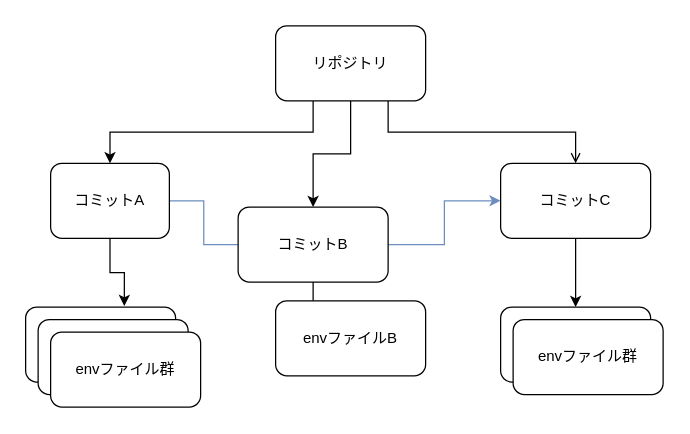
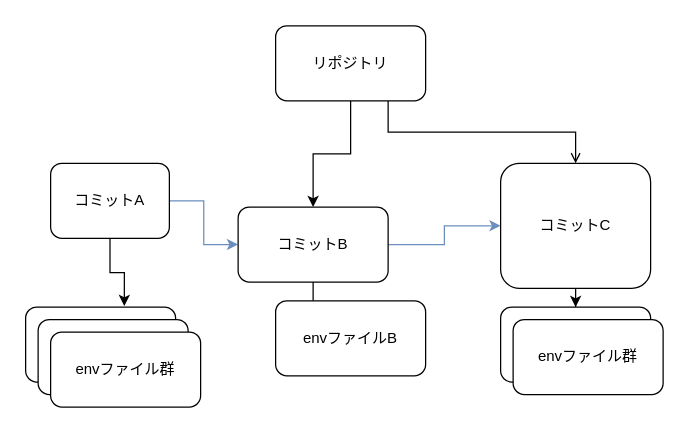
edge "リポジトリ" -> "コミットA": removed
node "コミットC": size 150x75 -> 150x125
edge "コミットA" -- "コミットB": arrowhead none -> classic
